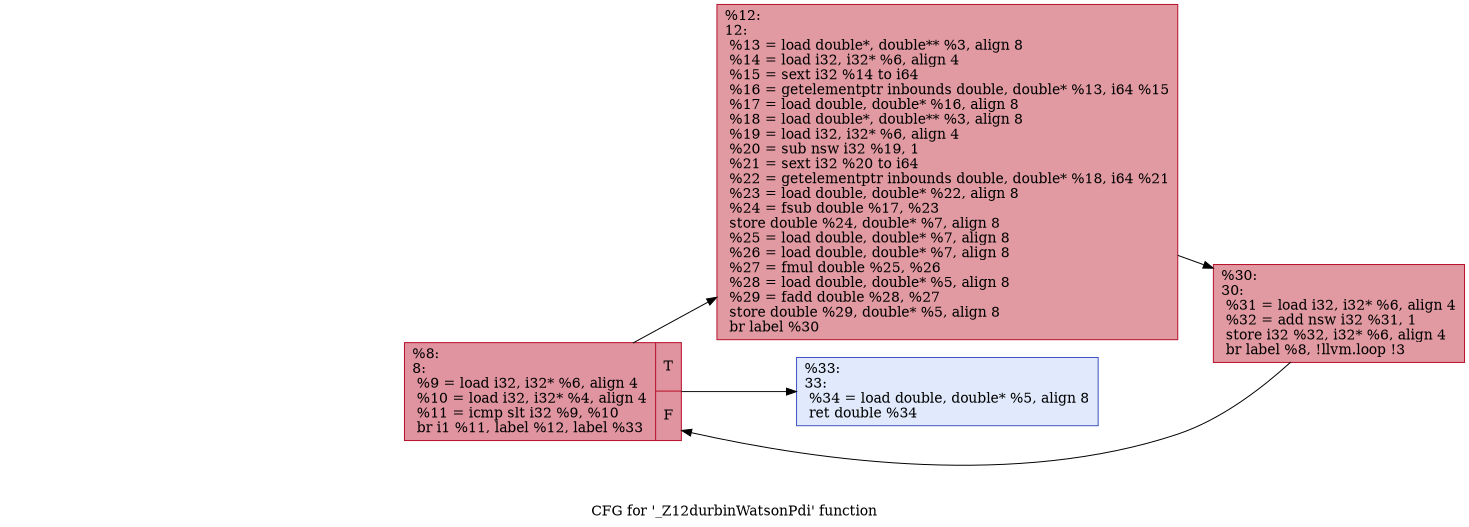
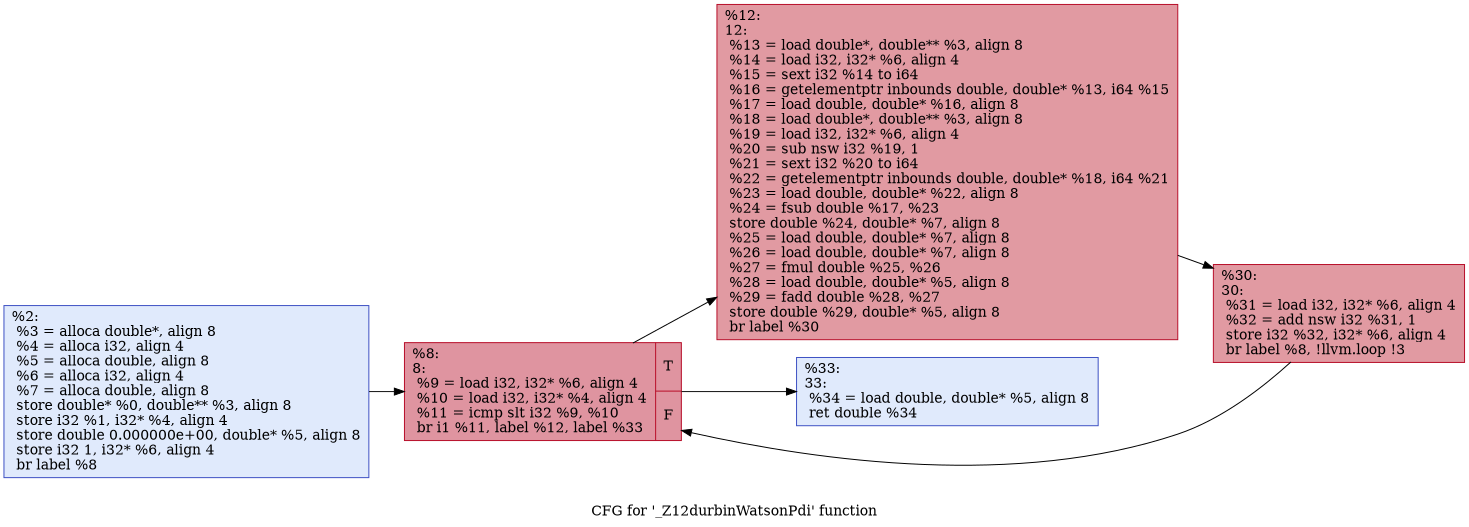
node "%2:": added
